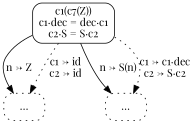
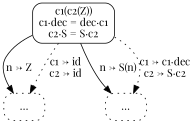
node "c1(c7(Z)) c1·dec = dec·c1 c2·S = S·c2": label "c1(c7(Z)) c1·dec = dec·c1 c2·S = S·c2" -> "c1(c2(Z)) c1·dec = dec·c1 c2·S = S·c2"
